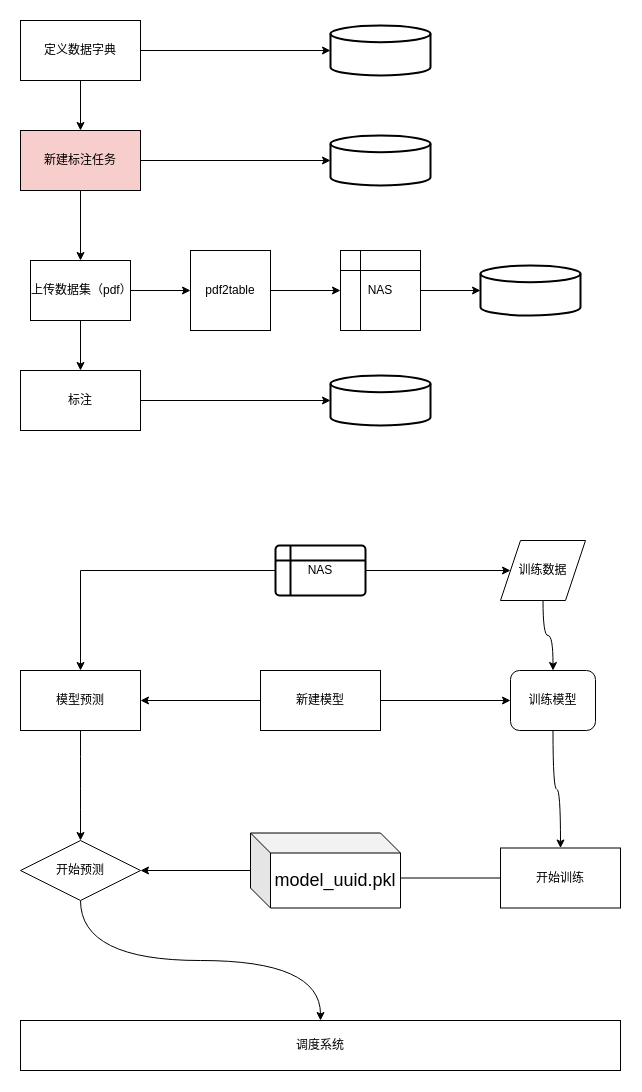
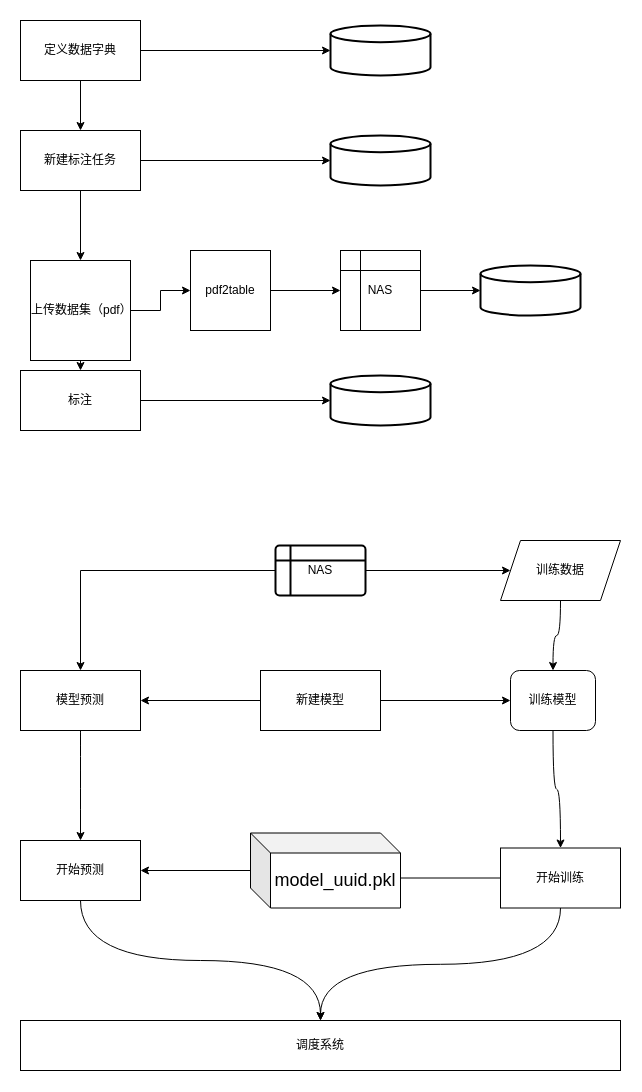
node "新建标注任务": fillcolor #f8cecc -> #ffffff
node "上传数据集（pdf）": size 100x60 -> 100x100
node "训练数据": size 85x60 -> 120x60
node "开始预测": shape diamond -> rectangle
edge "开始训练" -> "调度系统": added
